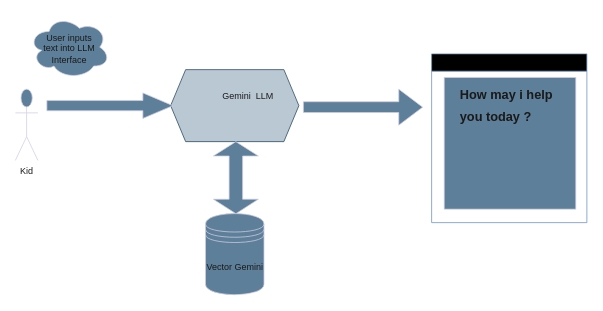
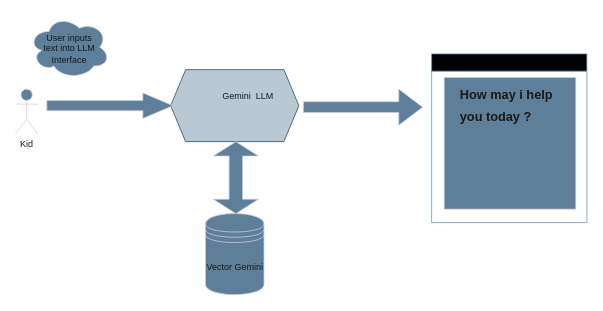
node "Kid": size 23x71 -> 23x45
